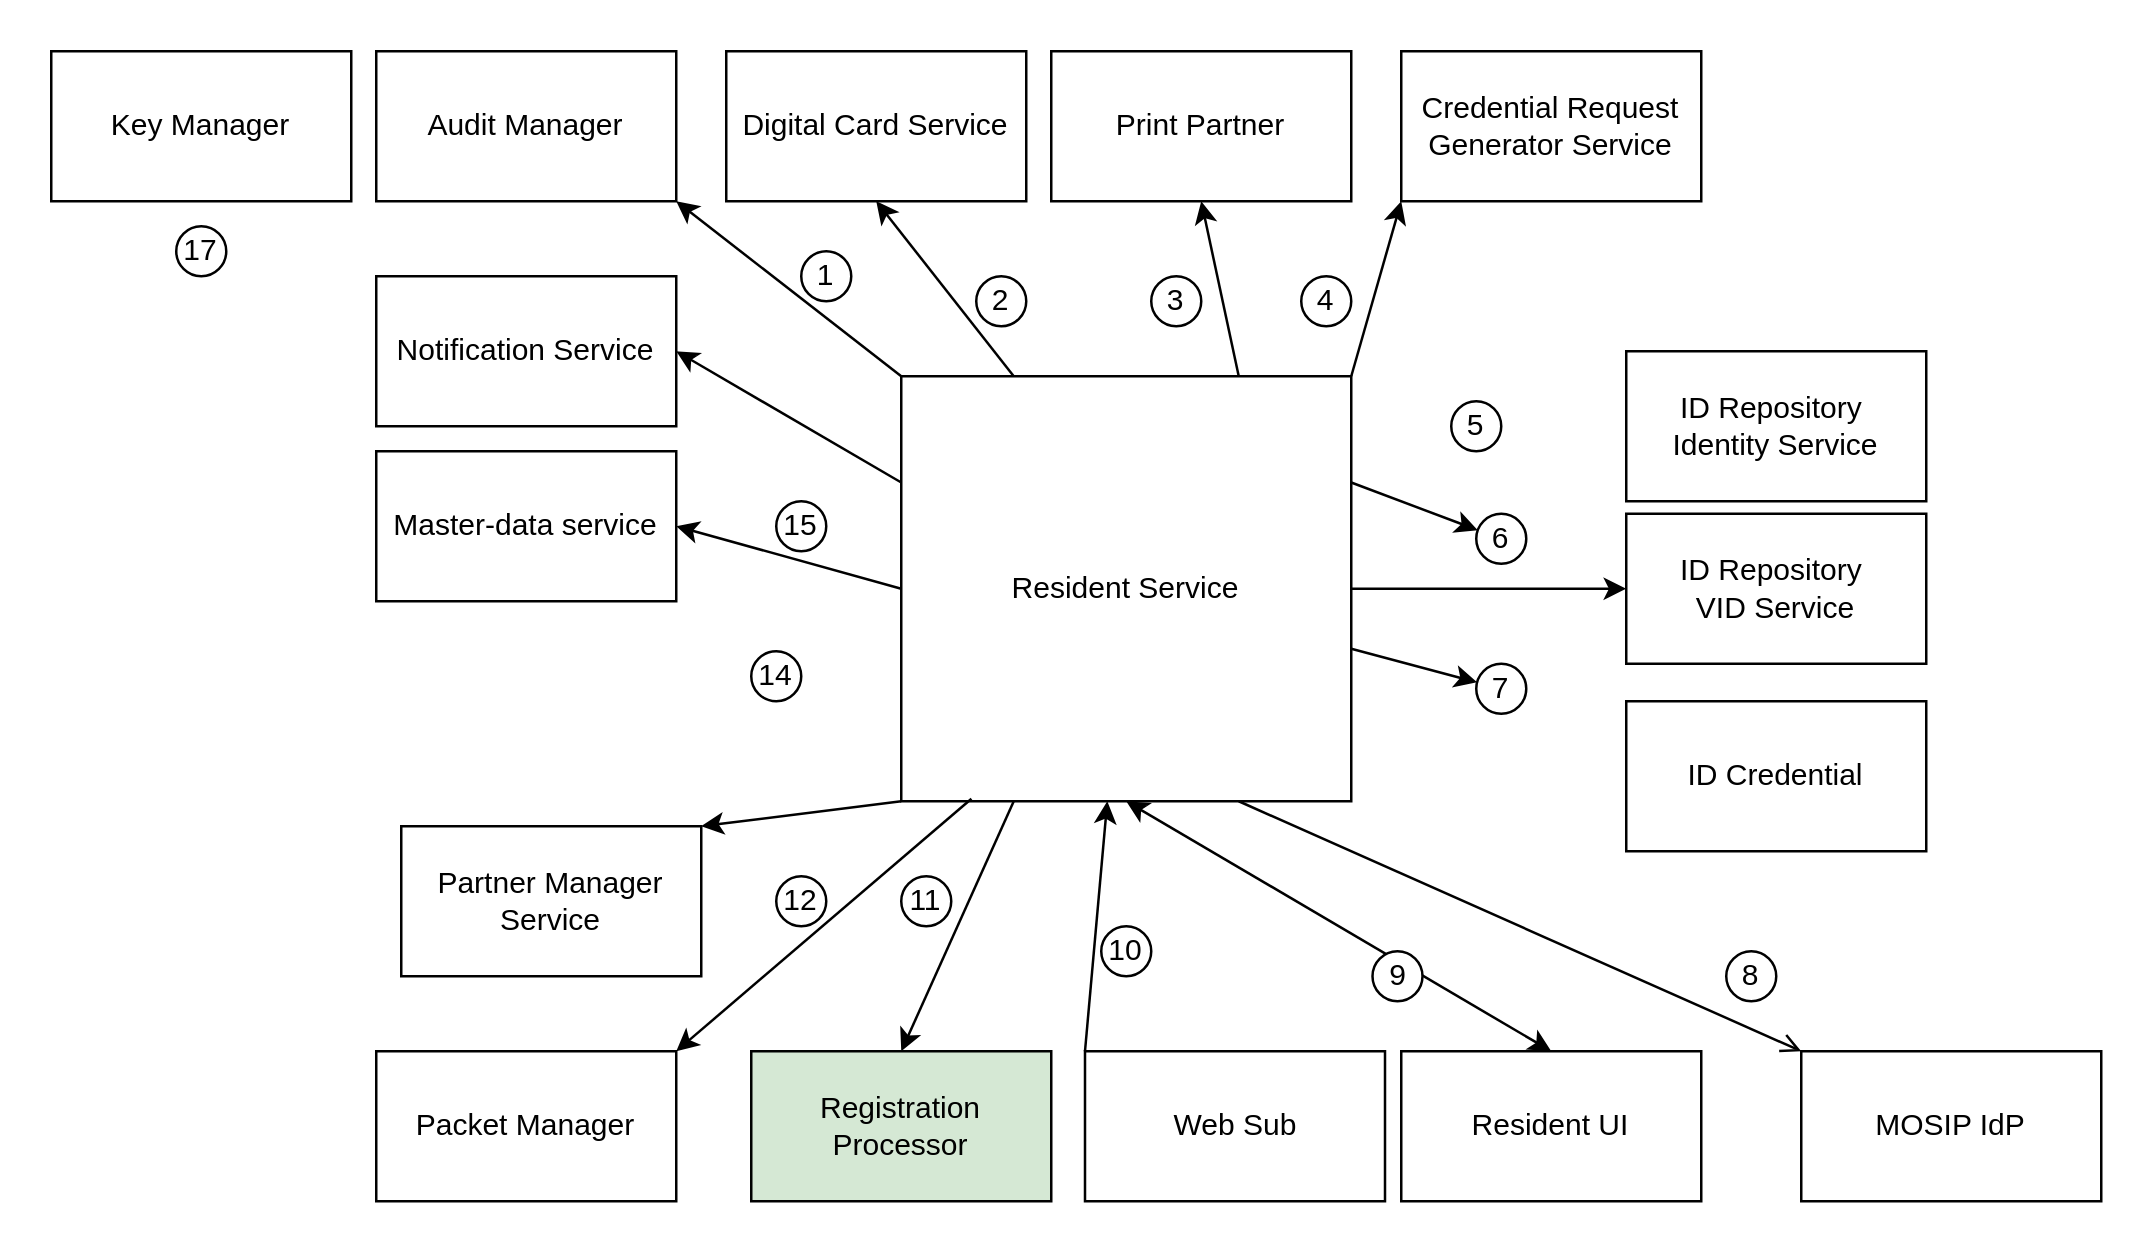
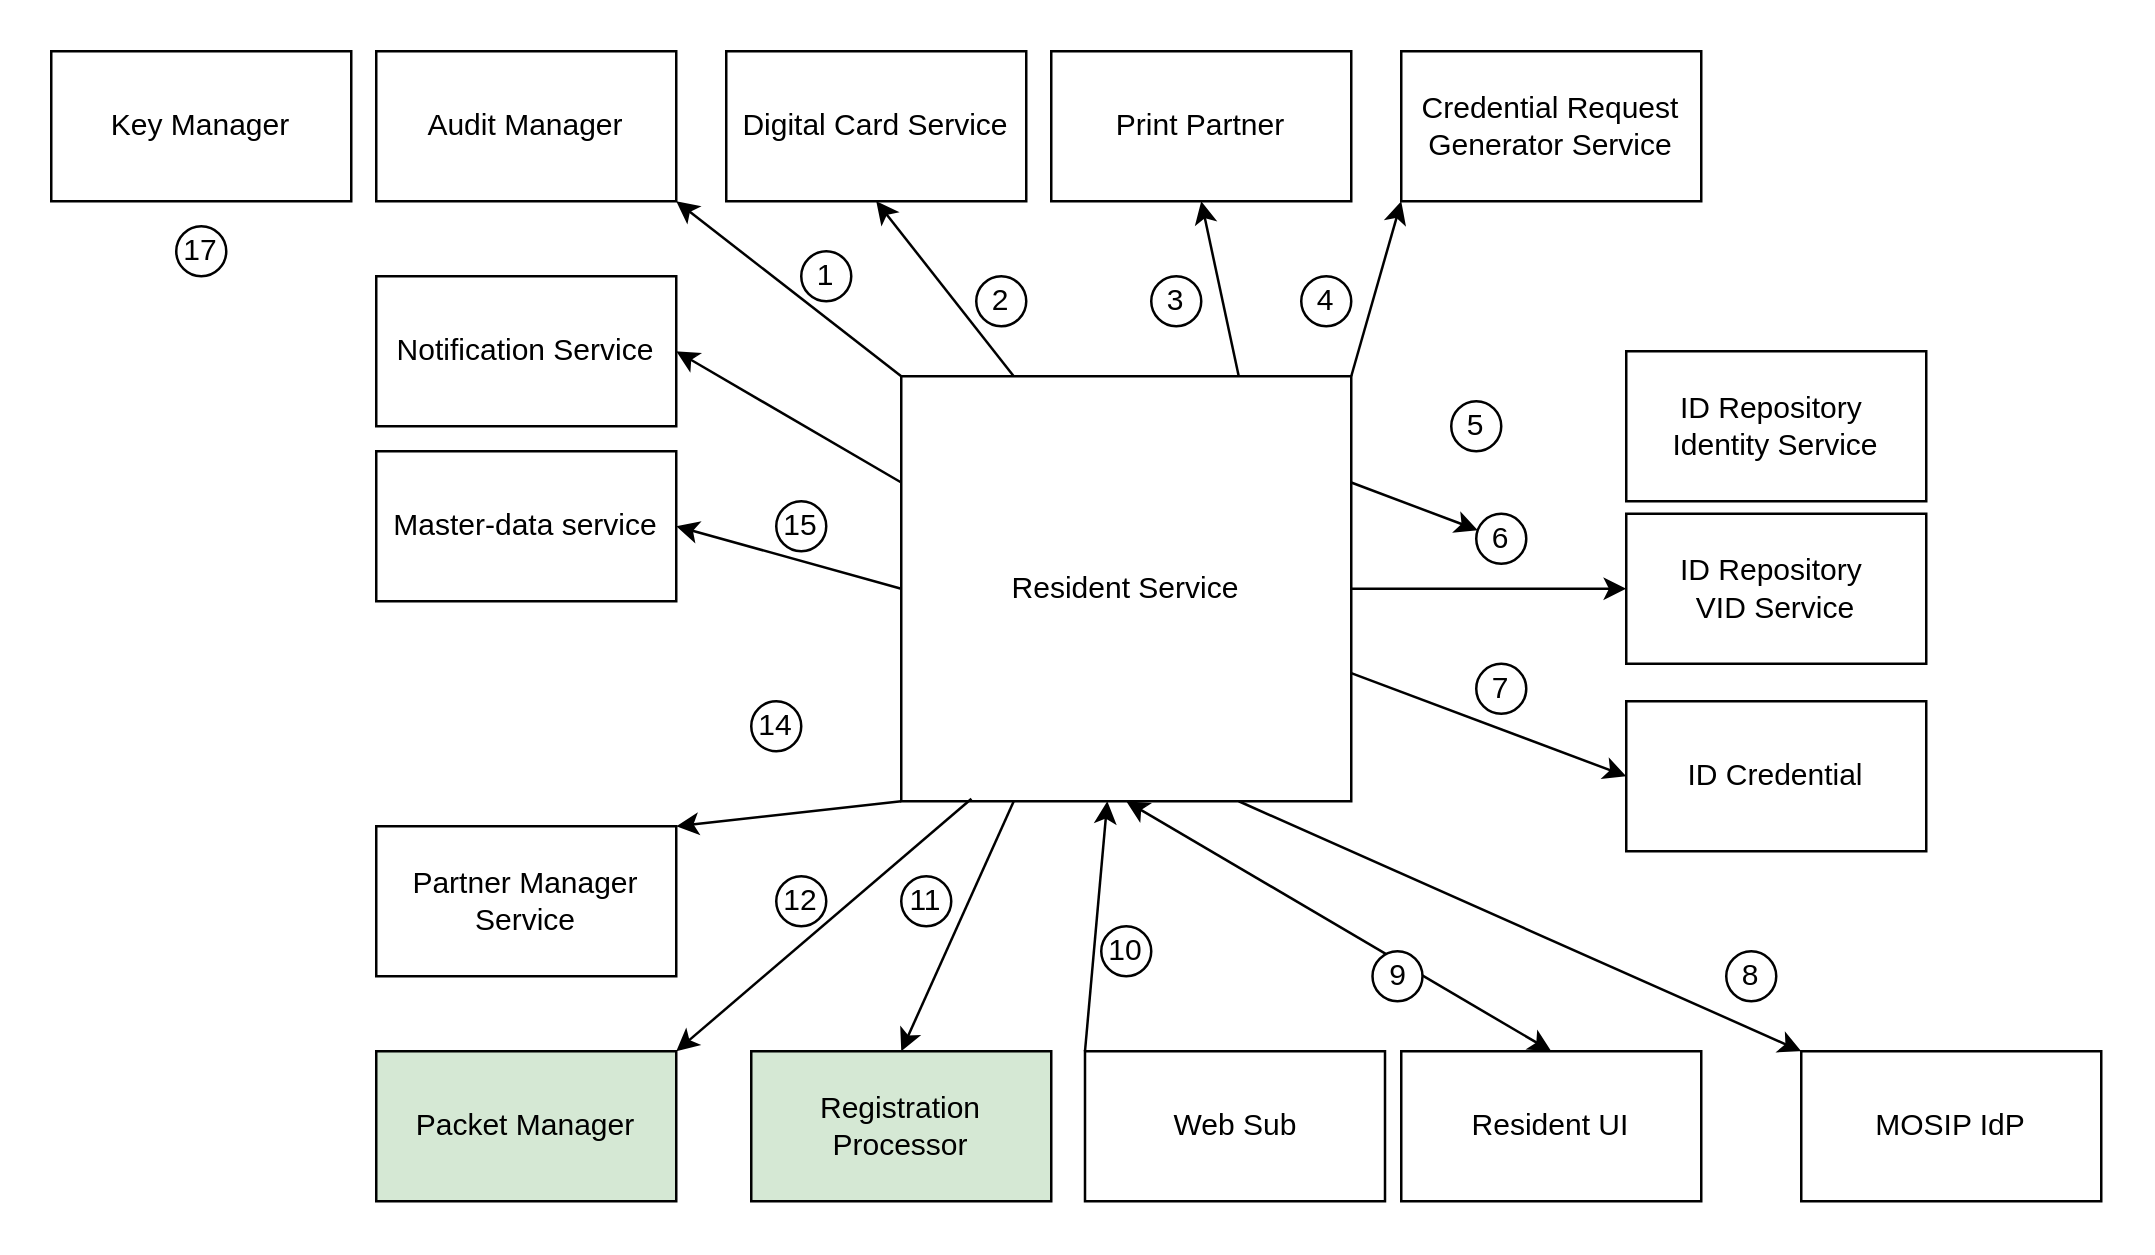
edge "Resident Service" -> "7": now "Resident Service" -> "ID Credential"
node "14": moved (776, 676) -> (776, 726)
node "Partner Manager Service": moved (551, 901) -> (526, 901)
edge "Resident Service" -> "MOSIP IdP": arrowhead open -> classic
node "Packet Manager": fillcolor #ffffff -> #d5e8d4
